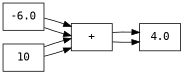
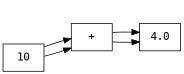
node "-6.0": removed
